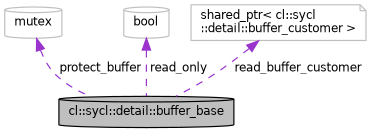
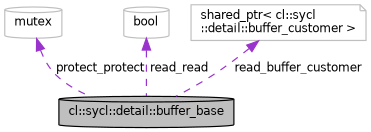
edge "cl::sycl::detail::buffer_base" -> "mutex": label " protect_buffer" -> " protect_protect"
edge "cl::sycl::detail::buffer_base" -> "bool": label " read_only" -> " read_read"
